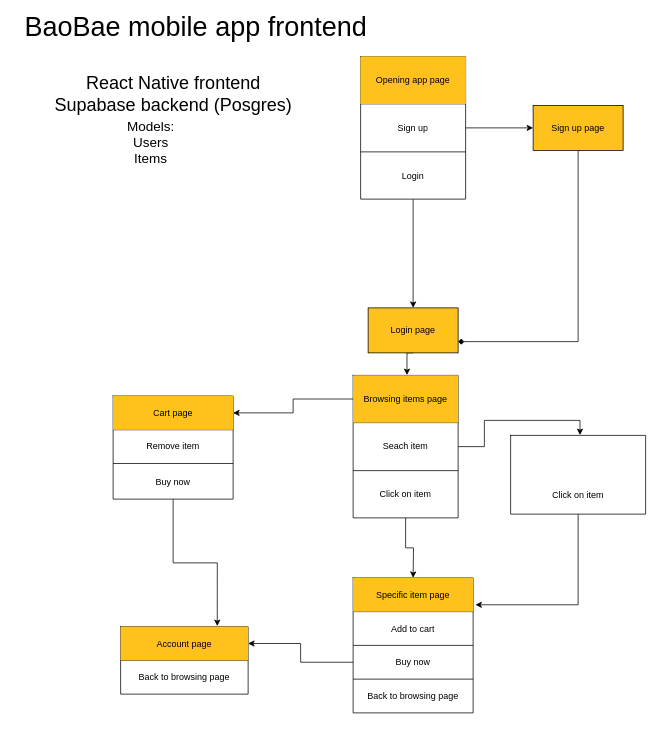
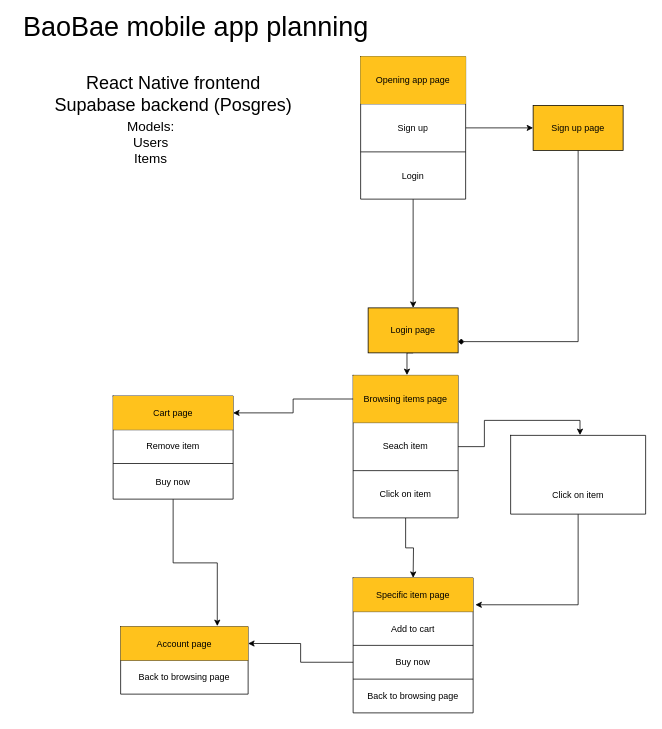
node "BaoBae mobile app frontend": label "BaoBae mobile app frontend" -> "BaoBae mobile app planning"
